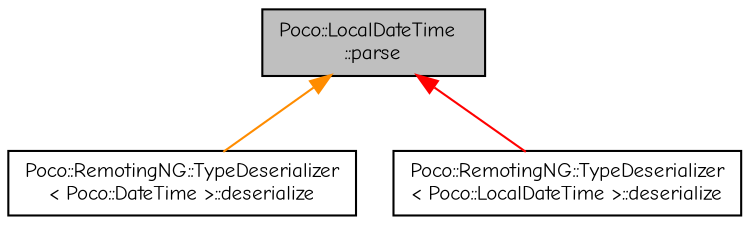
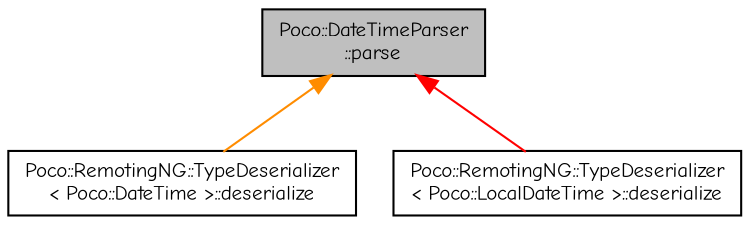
node "Poco::LocalDateTime ::parse": label "Poco::LocalDateTime ::parse" -> "Poco::DateTimeParser ::parse"
